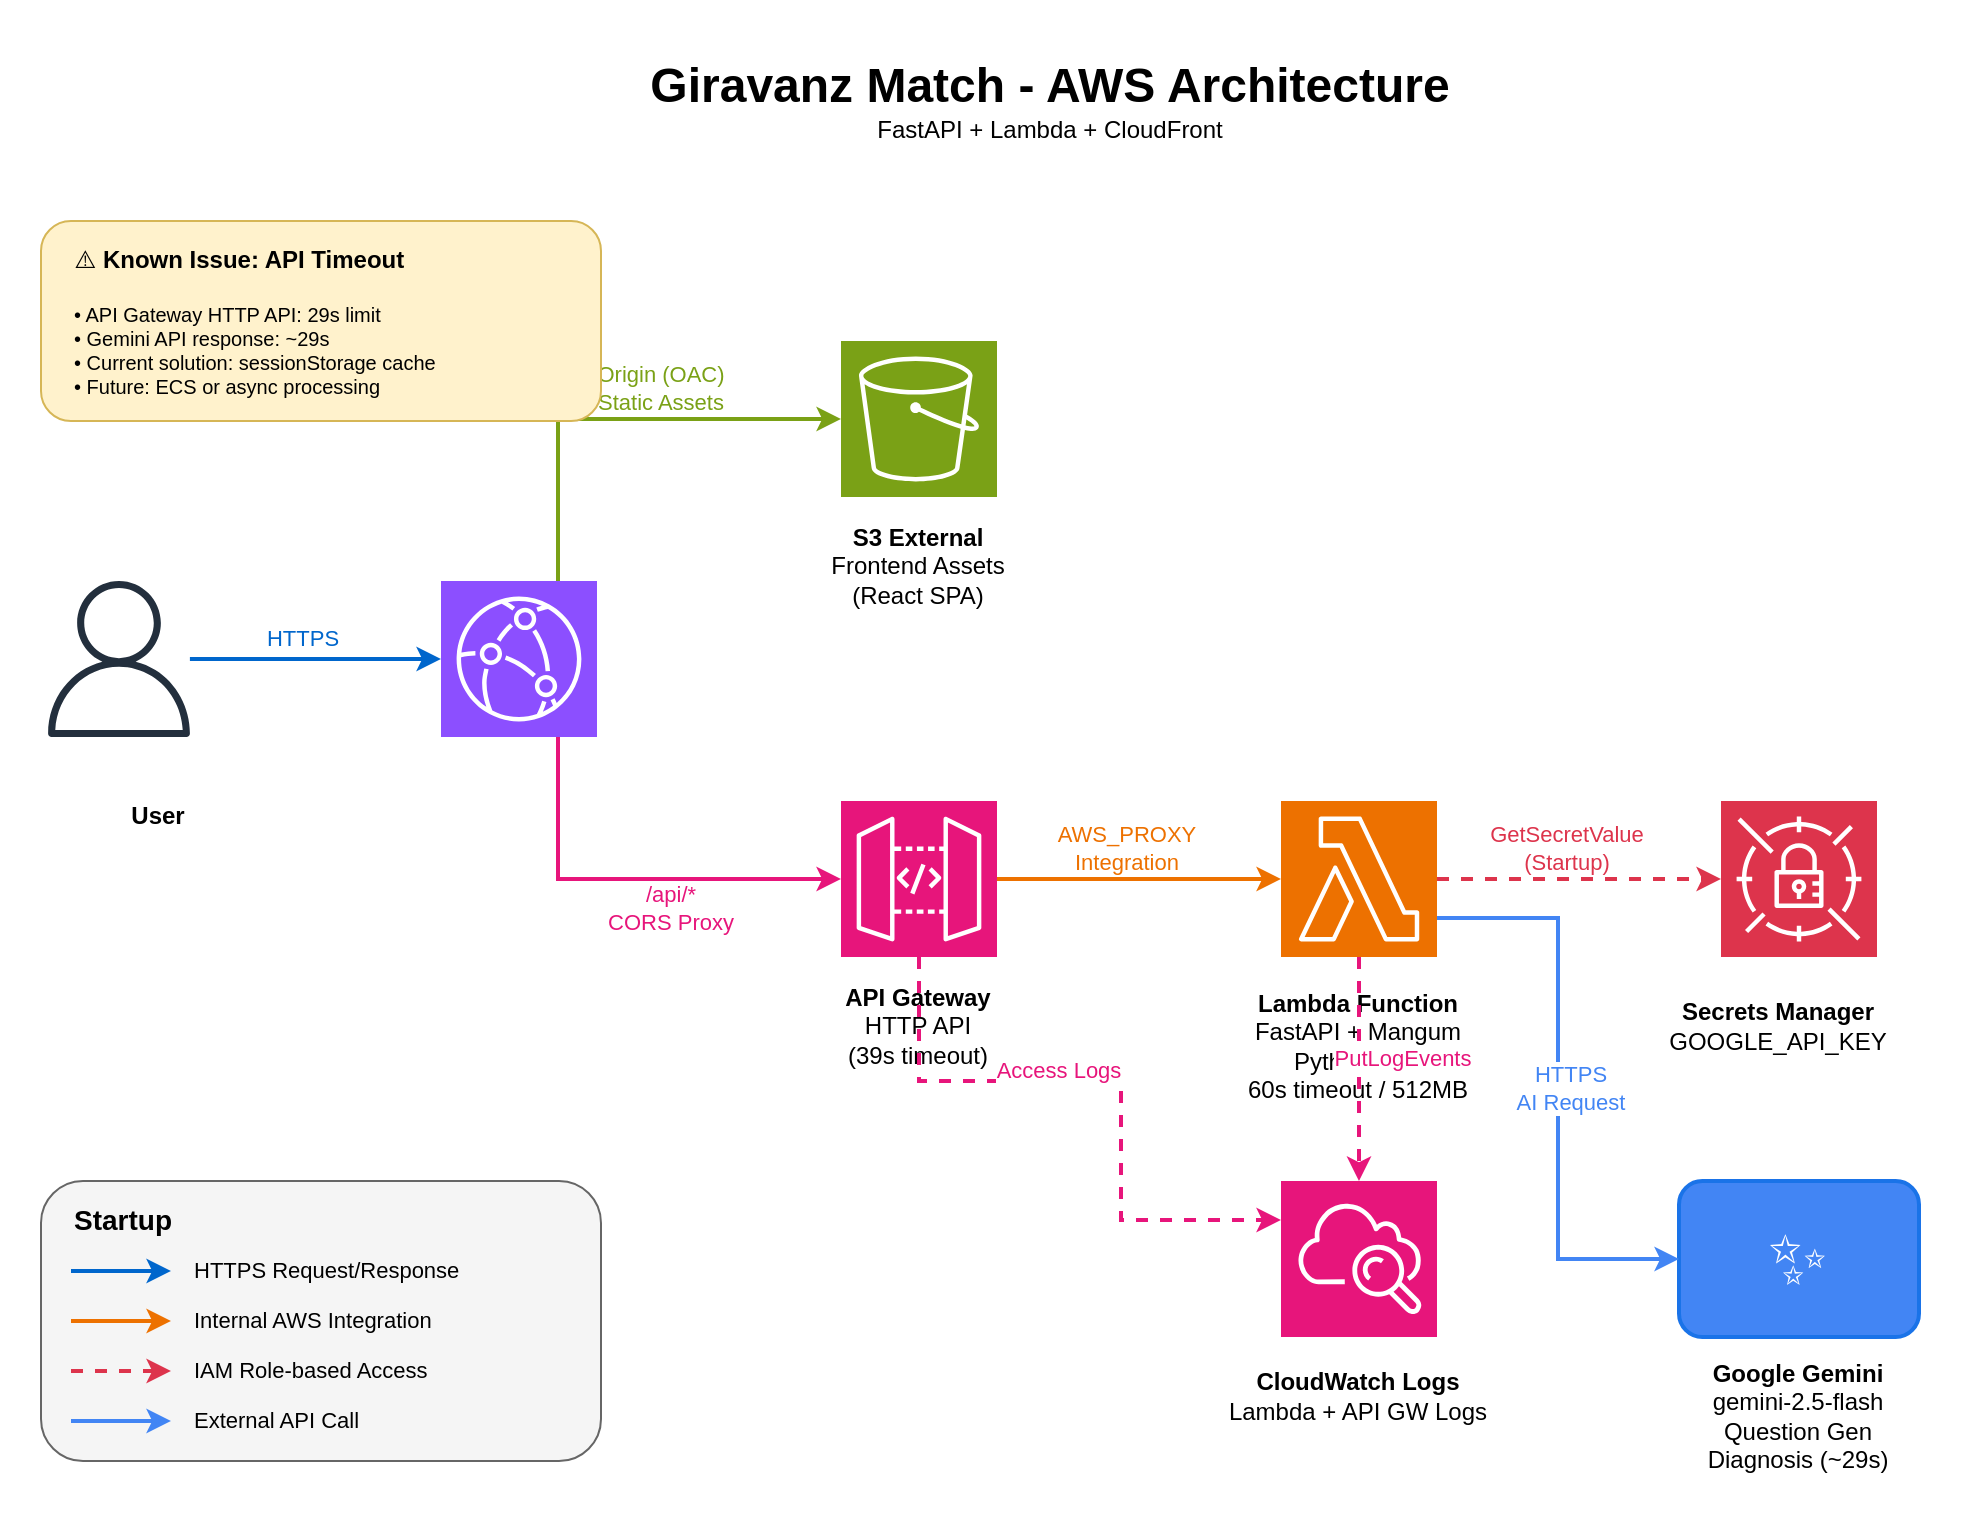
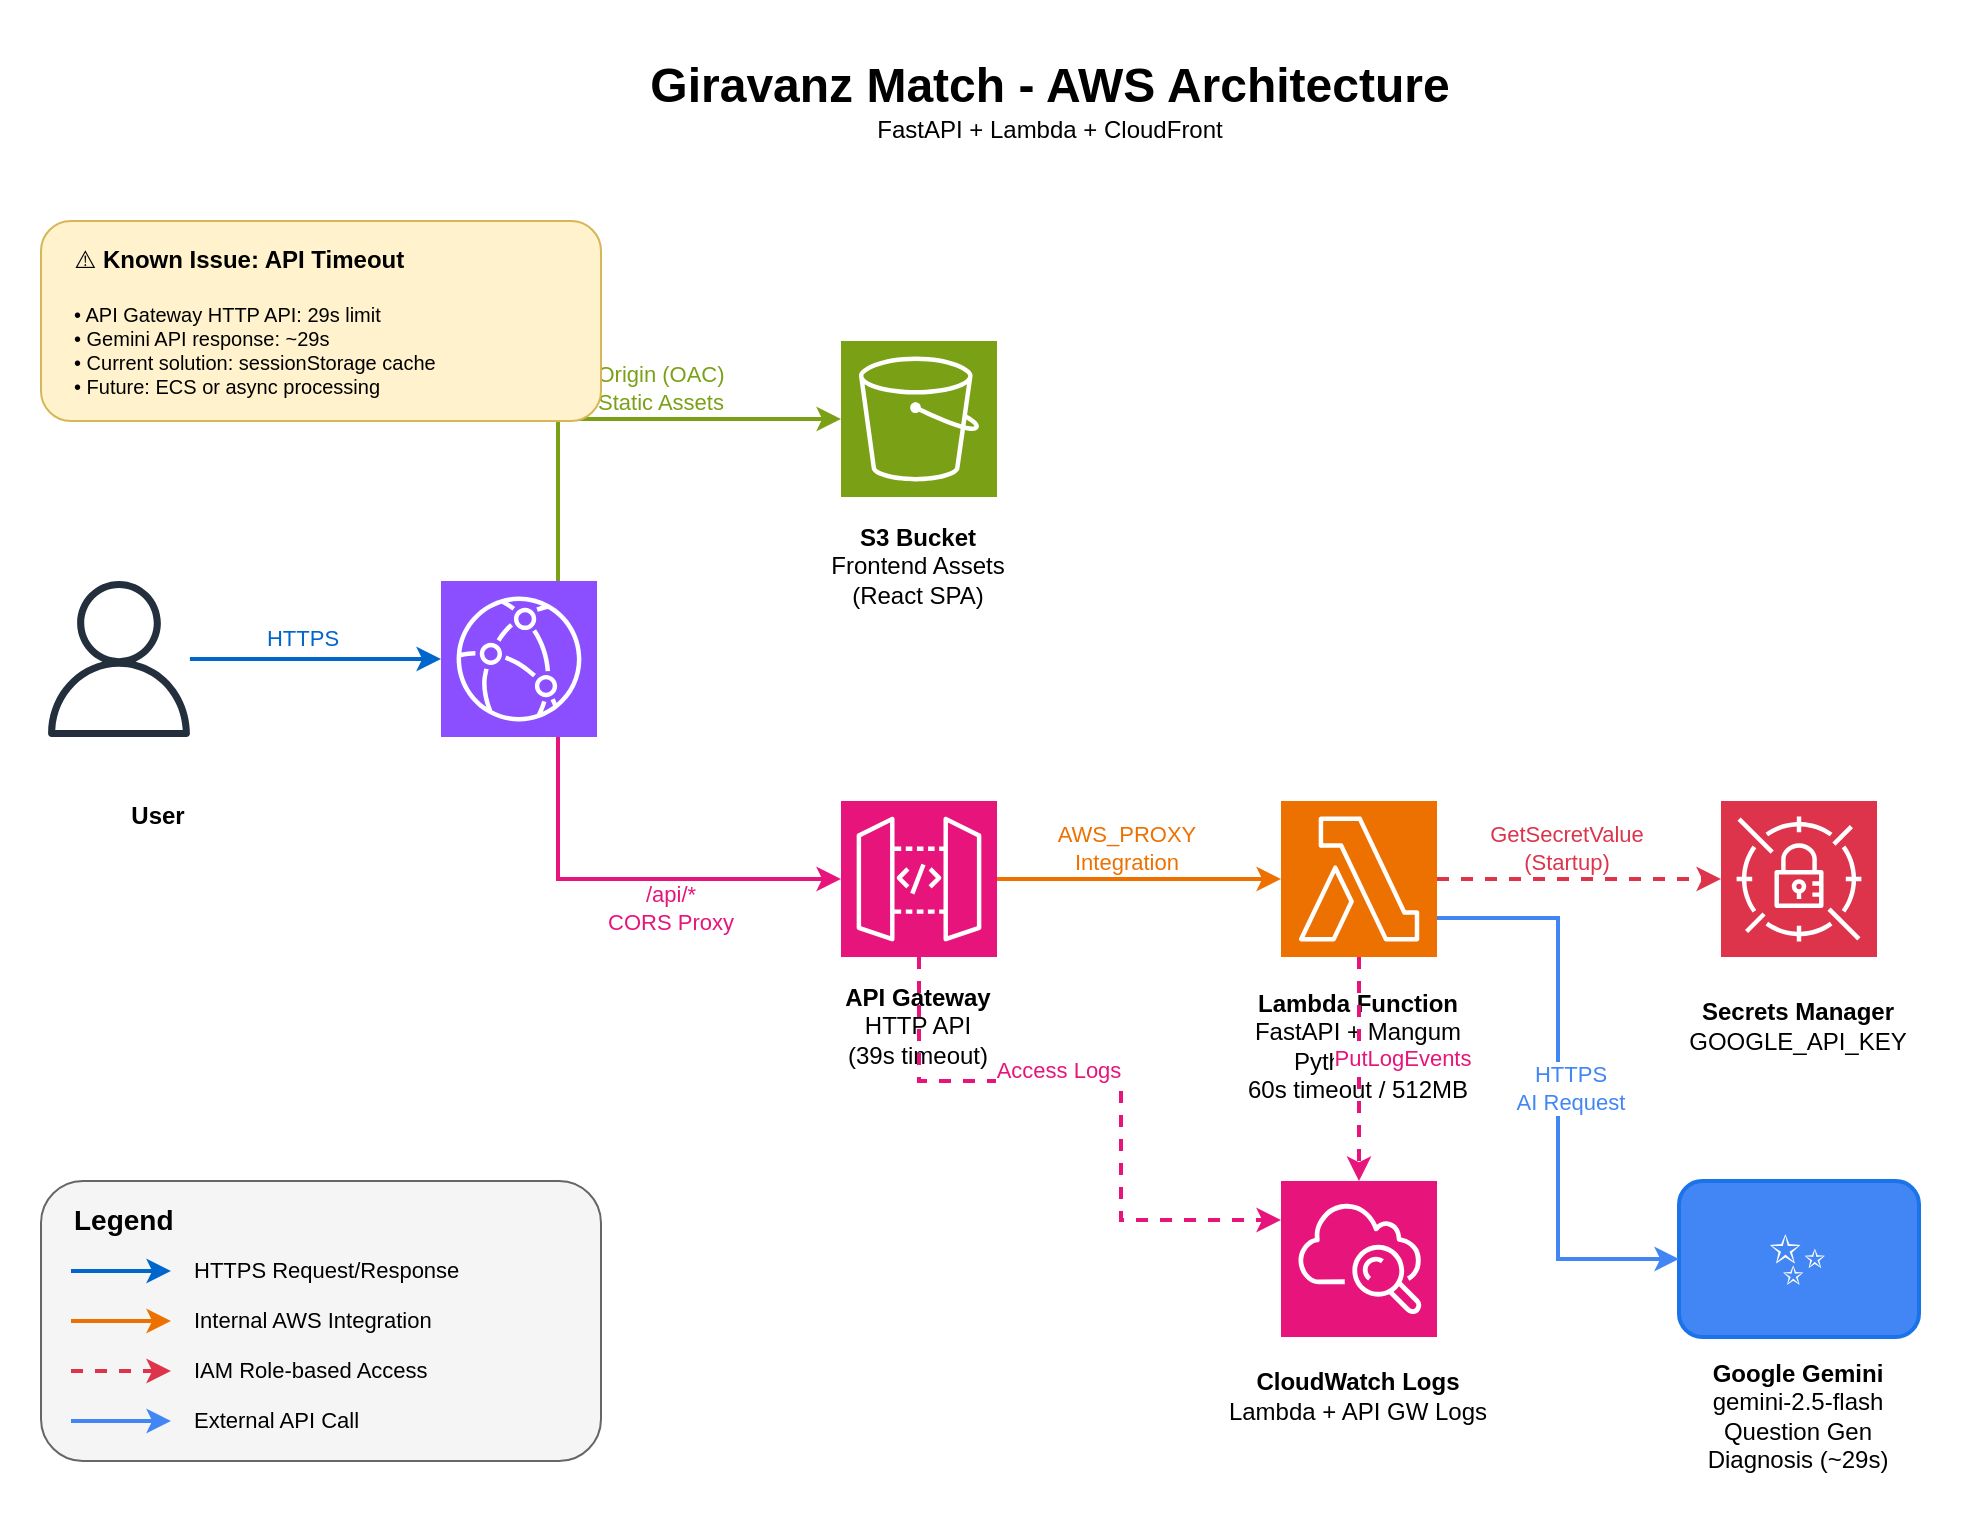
node "S3 External Frontend Assets (React SPA)": label "S3 External Frontend Assets (React SPA)" -> "S3 Bucket Frontend Assets (React SPA)"
node "Secrets Manager GOOGLE_API_KEY": moved (1779, 1027) -> (1799, 1027)
node "Startup": label "Startup" -> "Legend"
